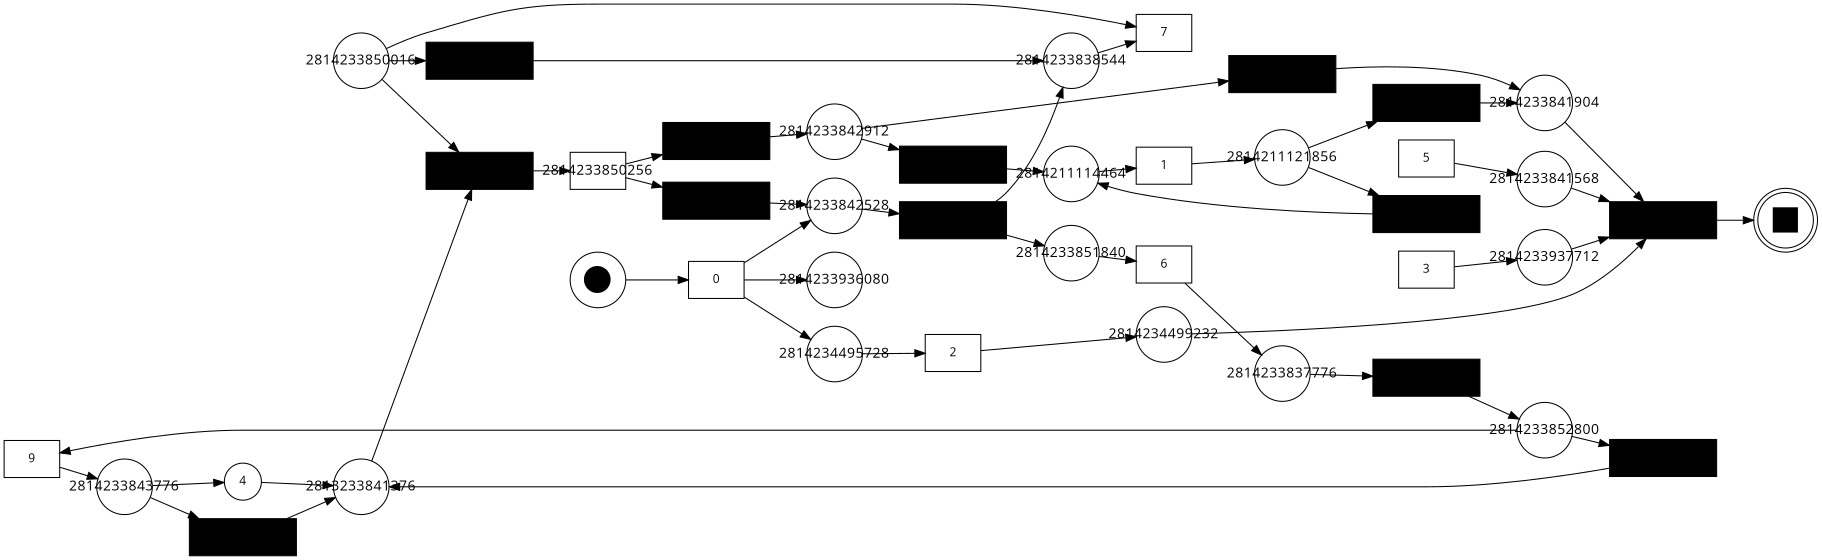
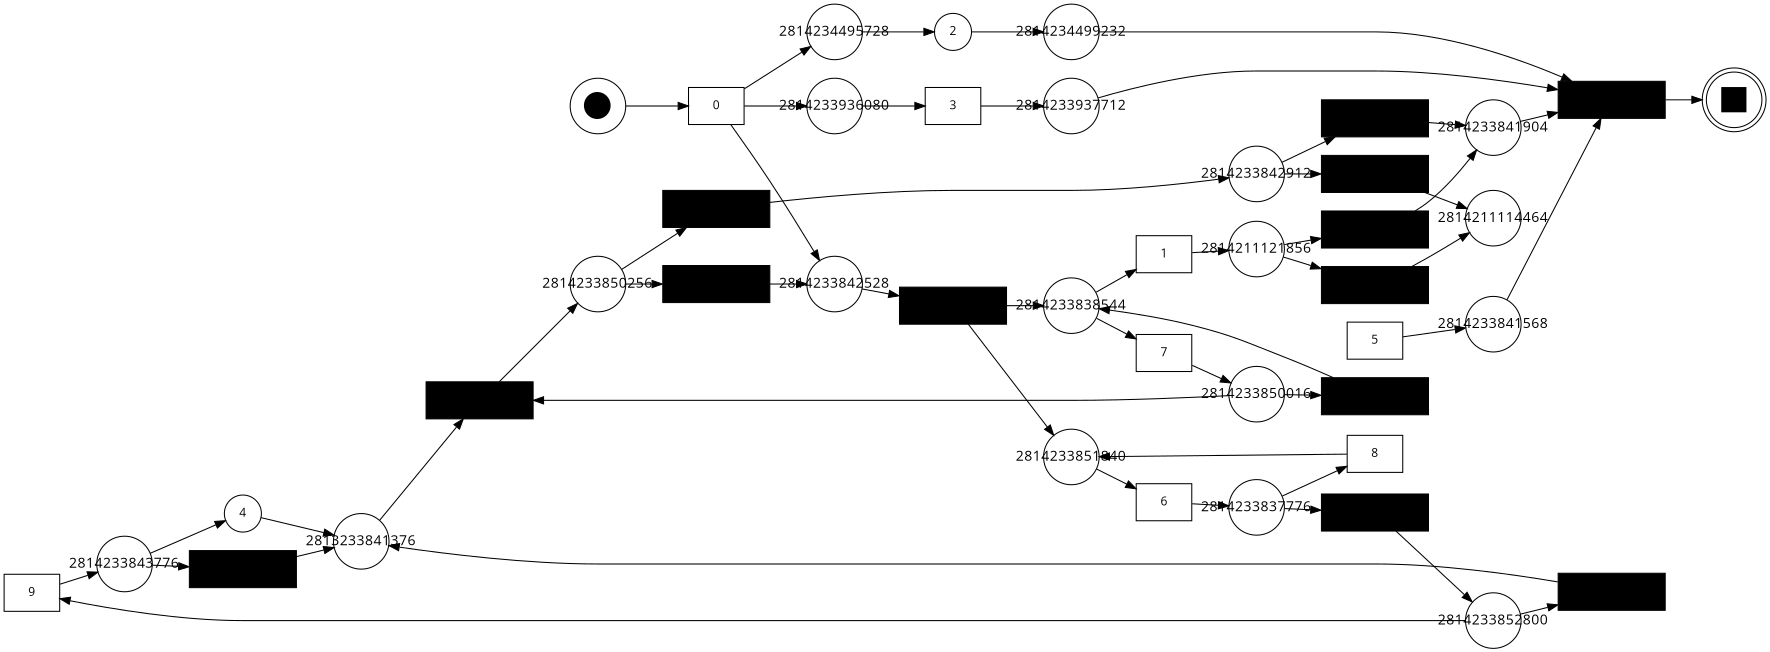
edge "2814233850016" -> "7": reversed
edge "2814233936080" -> "3": added
edge "2814211114464" -> "1": now "2814233838544" -> "1"
node "2814233850256": shape box -> circle
node "2": shape box -> circle
node "8": added
